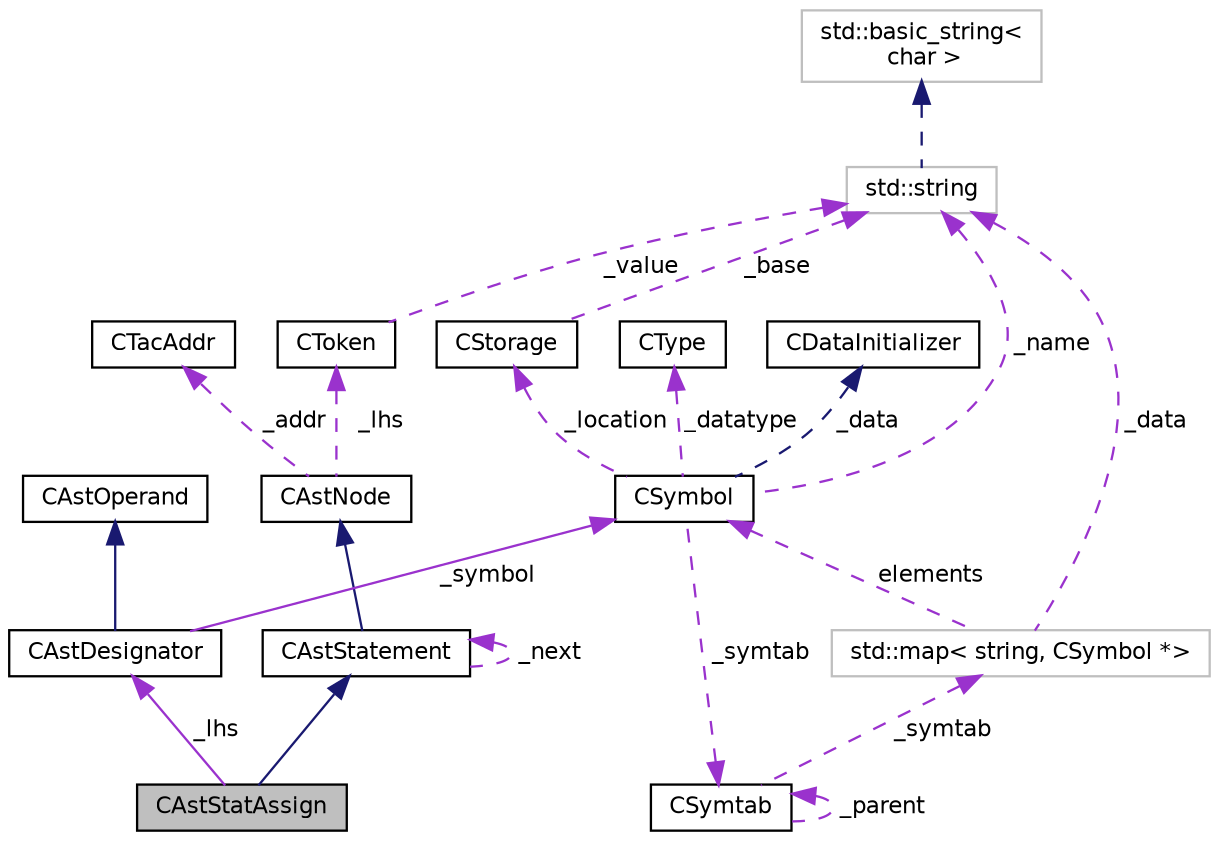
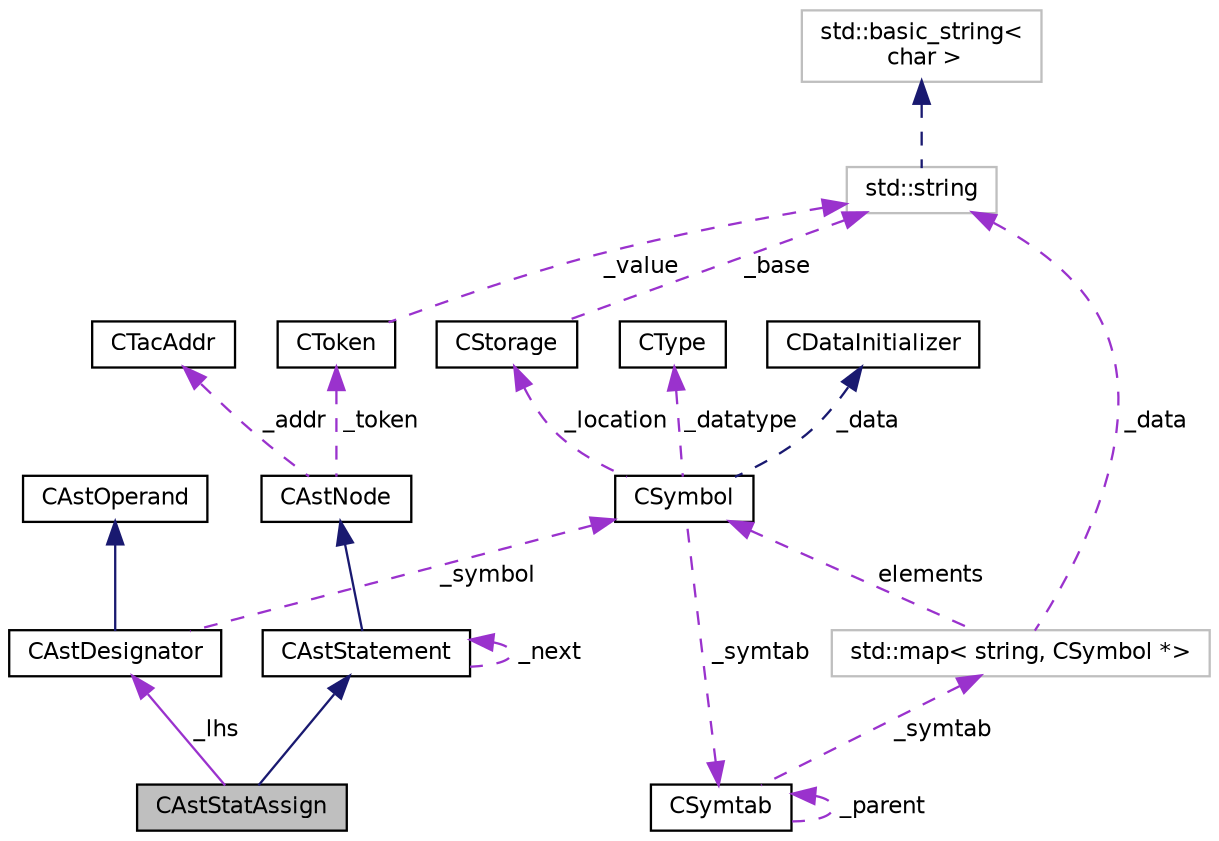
edge "CSymbol" -> "std::string": removed, label "_name"
edge "CAstNode" -> "CToken": label " _lhs" -> " _token"
edge "CAstDesignator" -> "CSymbol": style solid -> dashed
